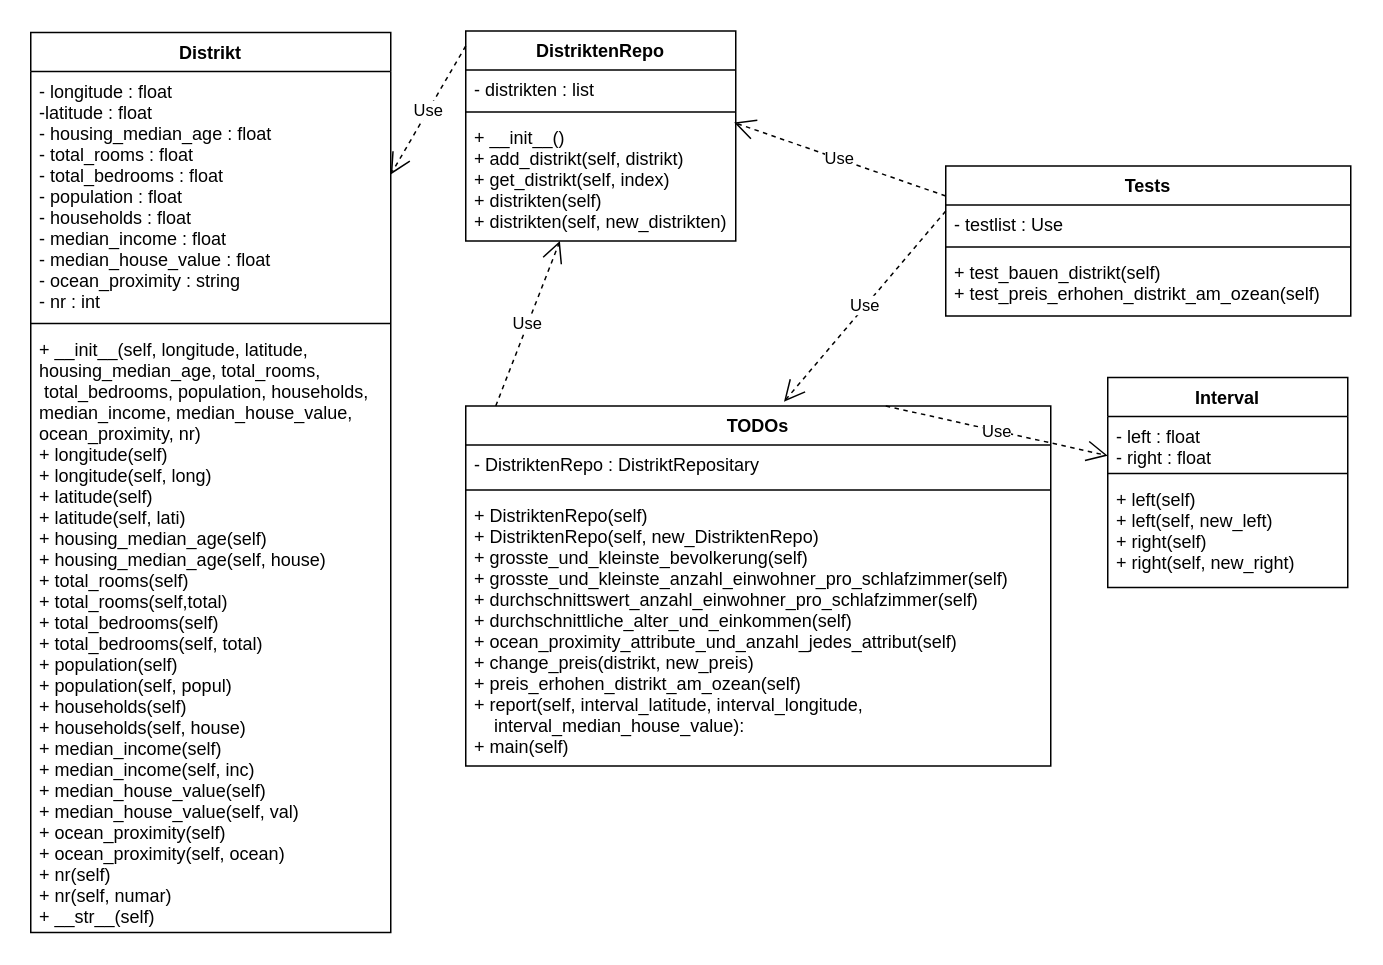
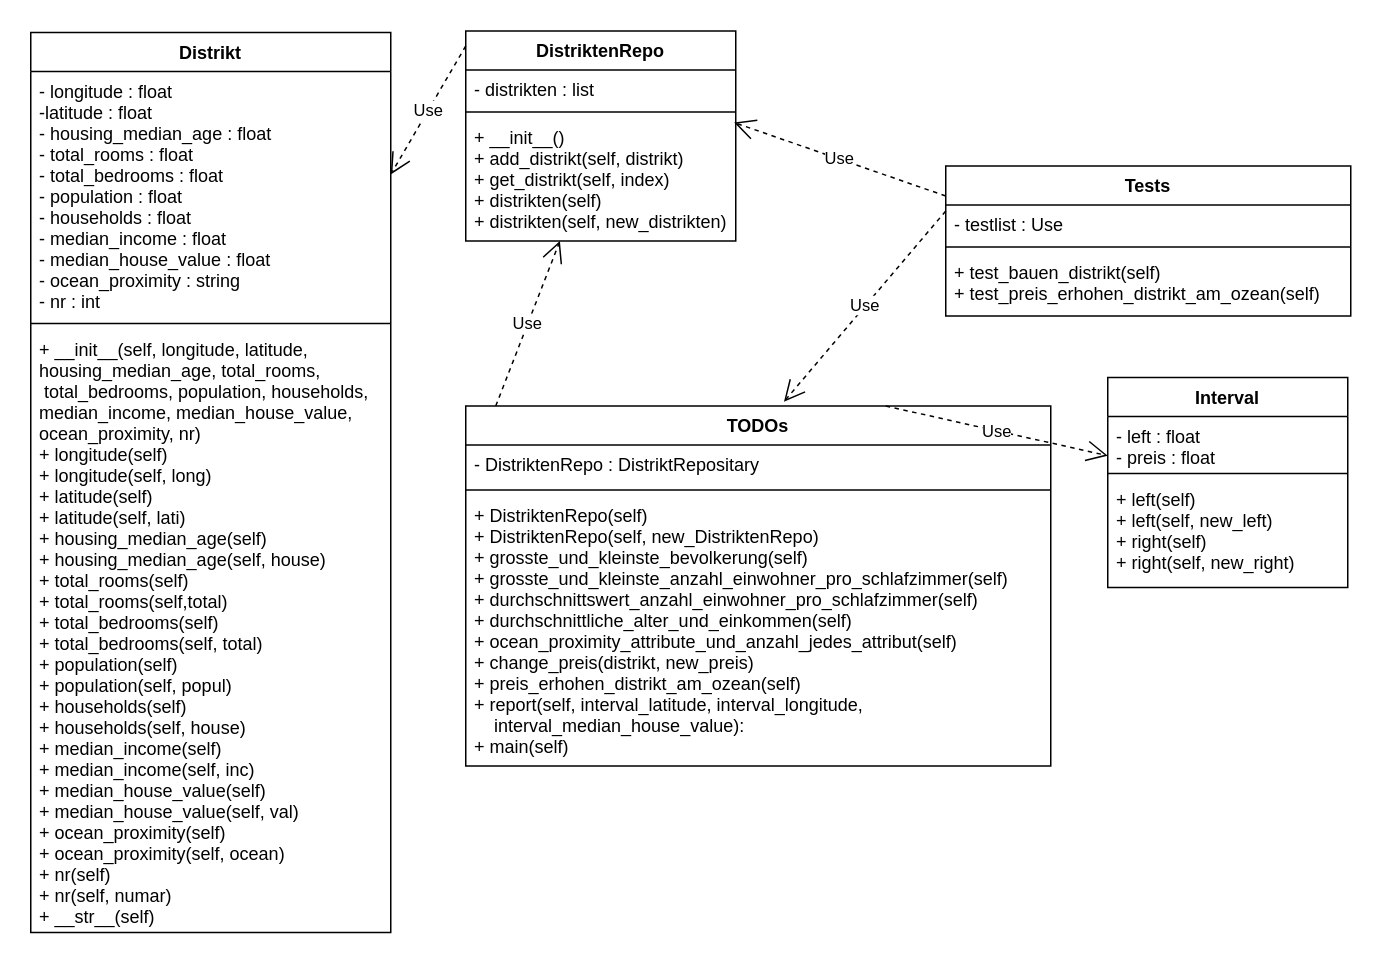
node "- left : float - right : float": label "- left : float - right : float" -> "- left : float - preis : float"
